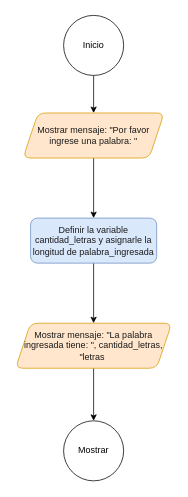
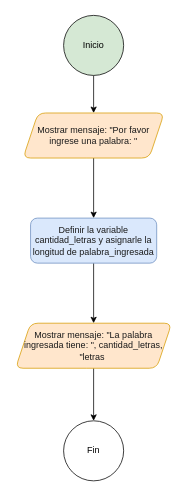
node "Inicio": fillcolor #ffffff -> #d5e8d4
node "Mostrar": label "Mostrar" -> "Fin"
